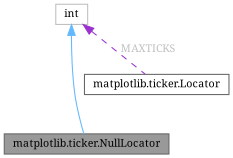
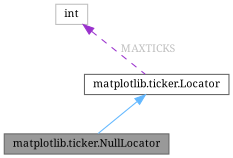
edge "matplotlib.ticker.NullLocator" -> "int": now "matplotlib.ticker.NullLocator" -> "matplotlib.ticker.Locator"
